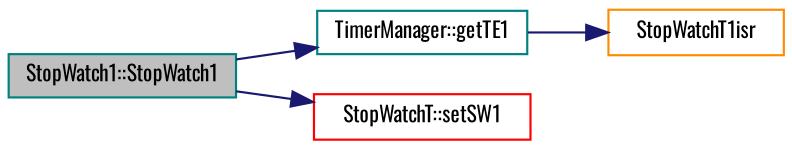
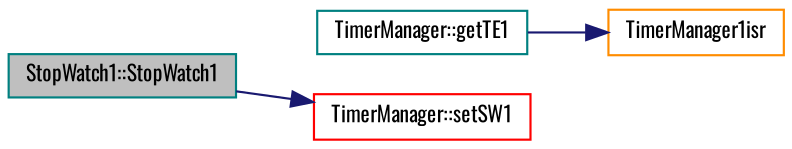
node "StopWatchT1isr": label "StopWatchT1isr" -> "TimerManager1isr"
edge "StopWatch1::StopWatch1" -> "TimerManager::getTE1": removed
node "StopWatchT::setSW1": label "StopWatchT::setSW1" -> "TimerManager::setSW1"
